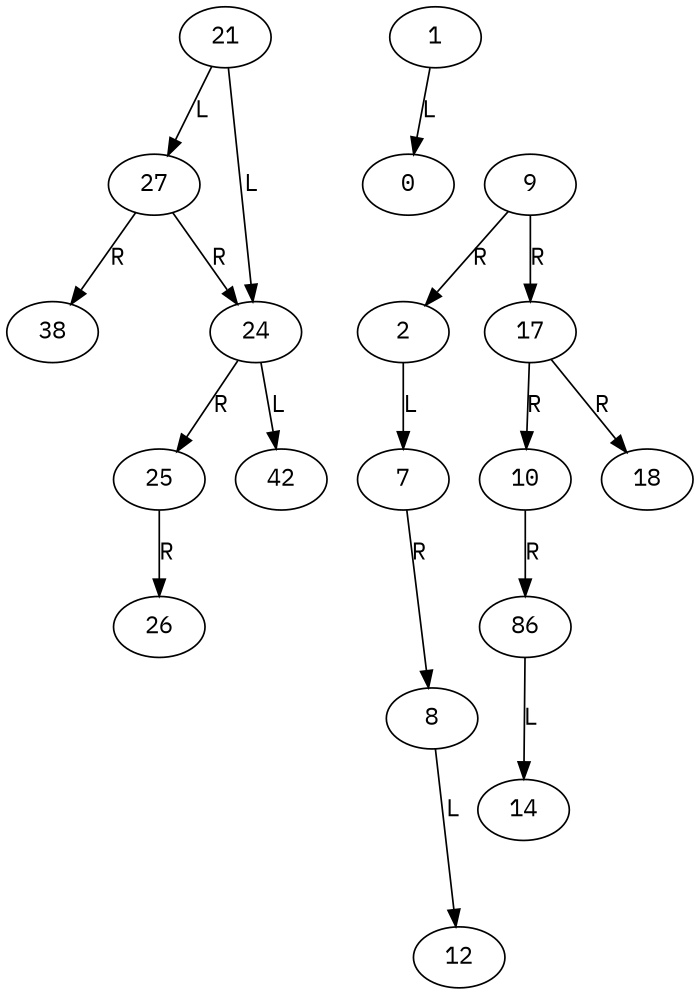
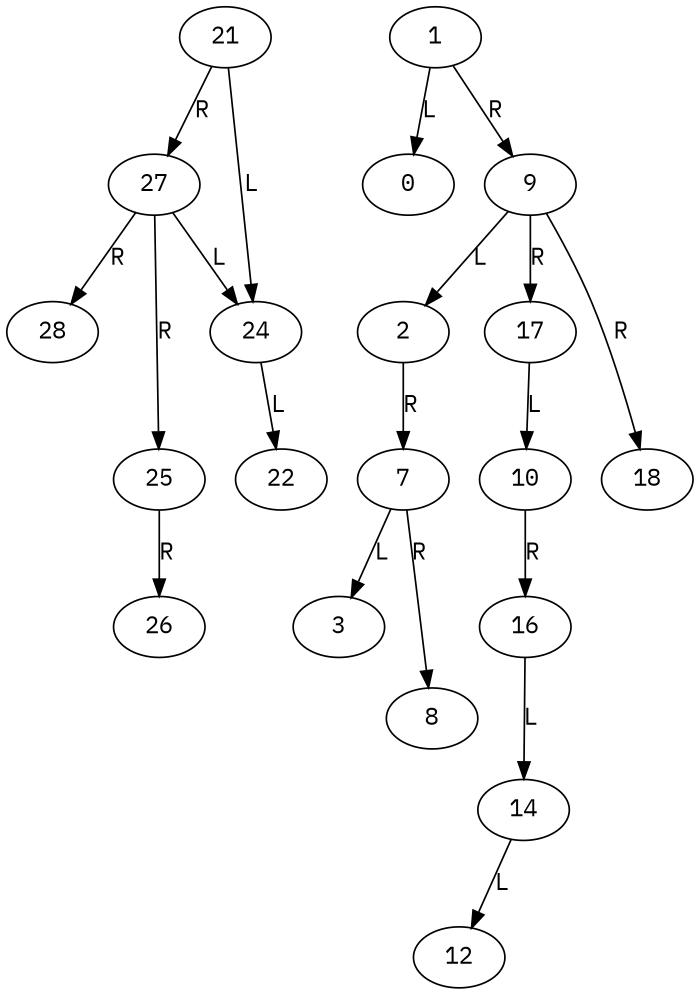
edge "1" -> "9": added, label "R"
edge "21" -> "27": label "L" -> "R"
edge "27" -> "24": label "R" -> "L"
edge "9" -> "2": label "R" -> "L"
node "38": label "38" -> "28"
edge "24" -> "25": now "27" -> "25"
edge "17" -> "18": now "9" -> "18"
edge "2" -> "7": label "L" -> "R"
edge "17" -> "10": label "R" -> "L"
node "42": label "42" -> "22"
node "3": added
node "86": label "86" -> "16"
edge "8" -> "12": now "14" -> "12"
